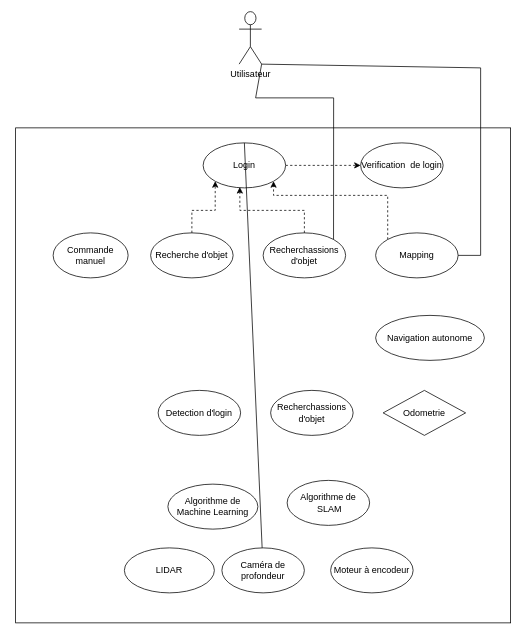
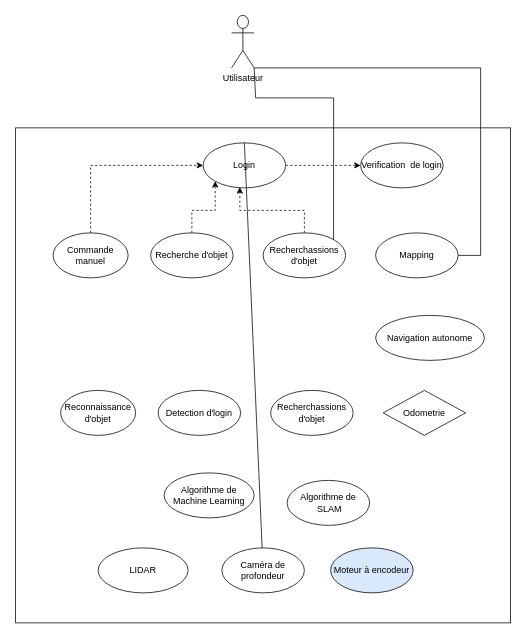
node "Utilisateur": moved (250, 38) -> (243, 42)
edge "Commande manuel" -> "Login": added
edge "Mapping" -> "Login": removed
node "Reconnaissance d'objet": added
node "Algorithme de Machine Learning": moved (213, 507) -> (209, 495)
node "LIDAR": moved (169, 570) -> (143, 570)
node "Moteur à encodeur": fillcolor #ffffff -> #dae8fc
